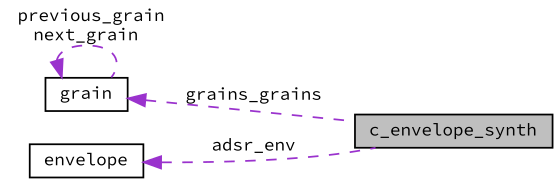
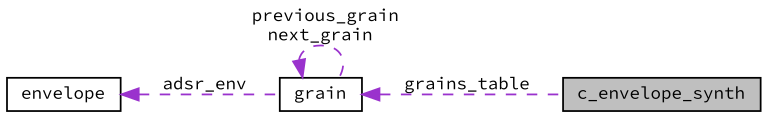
edge "c_envelope_synth" -> "grain": label " grains_grains" -> " grains_table"
edge "c_envelope_synth" -> "envelope": now "grain" -> "envelope"
